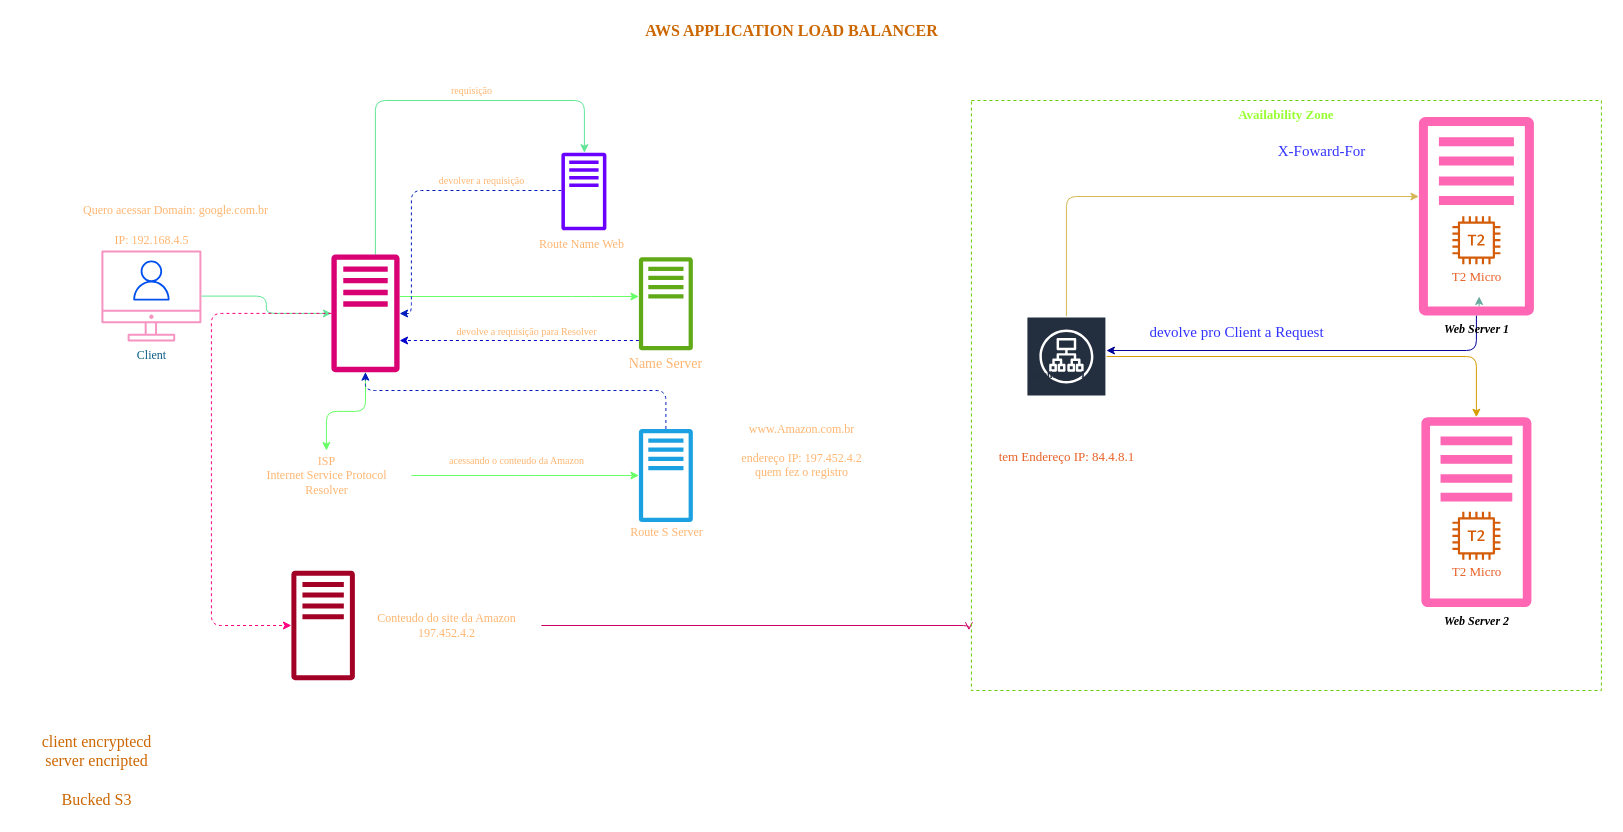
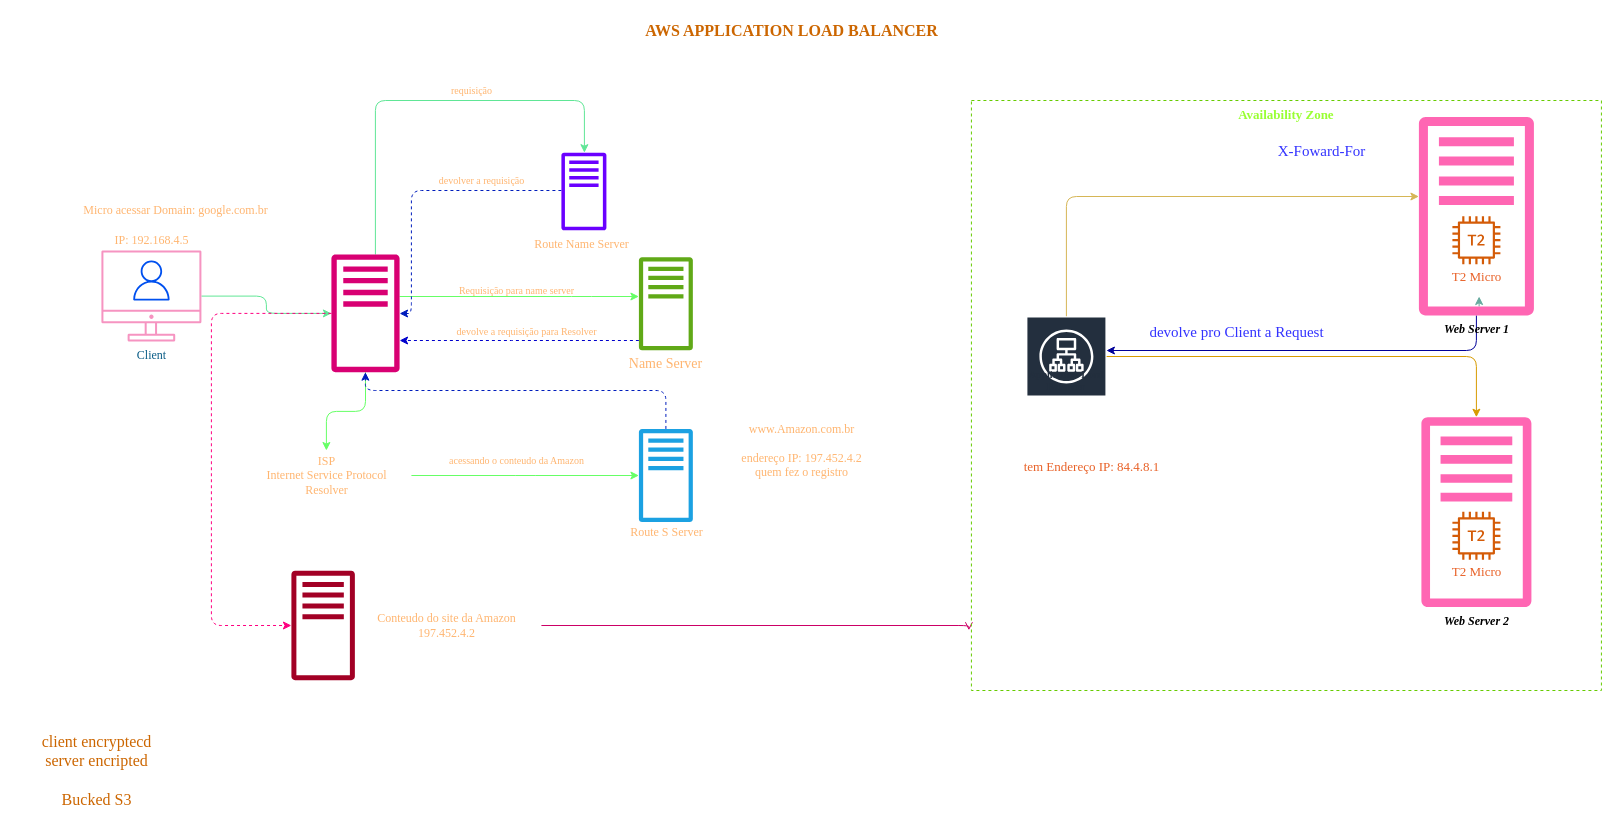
node "Quero acessar Domain: google.com.br": label "Quero acessar Domain: google.com.br" -> "Micro acessar Domain: google.com.br"
node "Route Name Web": label "Route Name Web" -> "Route Name Server"
node "Requisição para name server": added
node "tem Endereço IP: 84.4.8.1": moved (1066, 457) -> (1091, 467)
